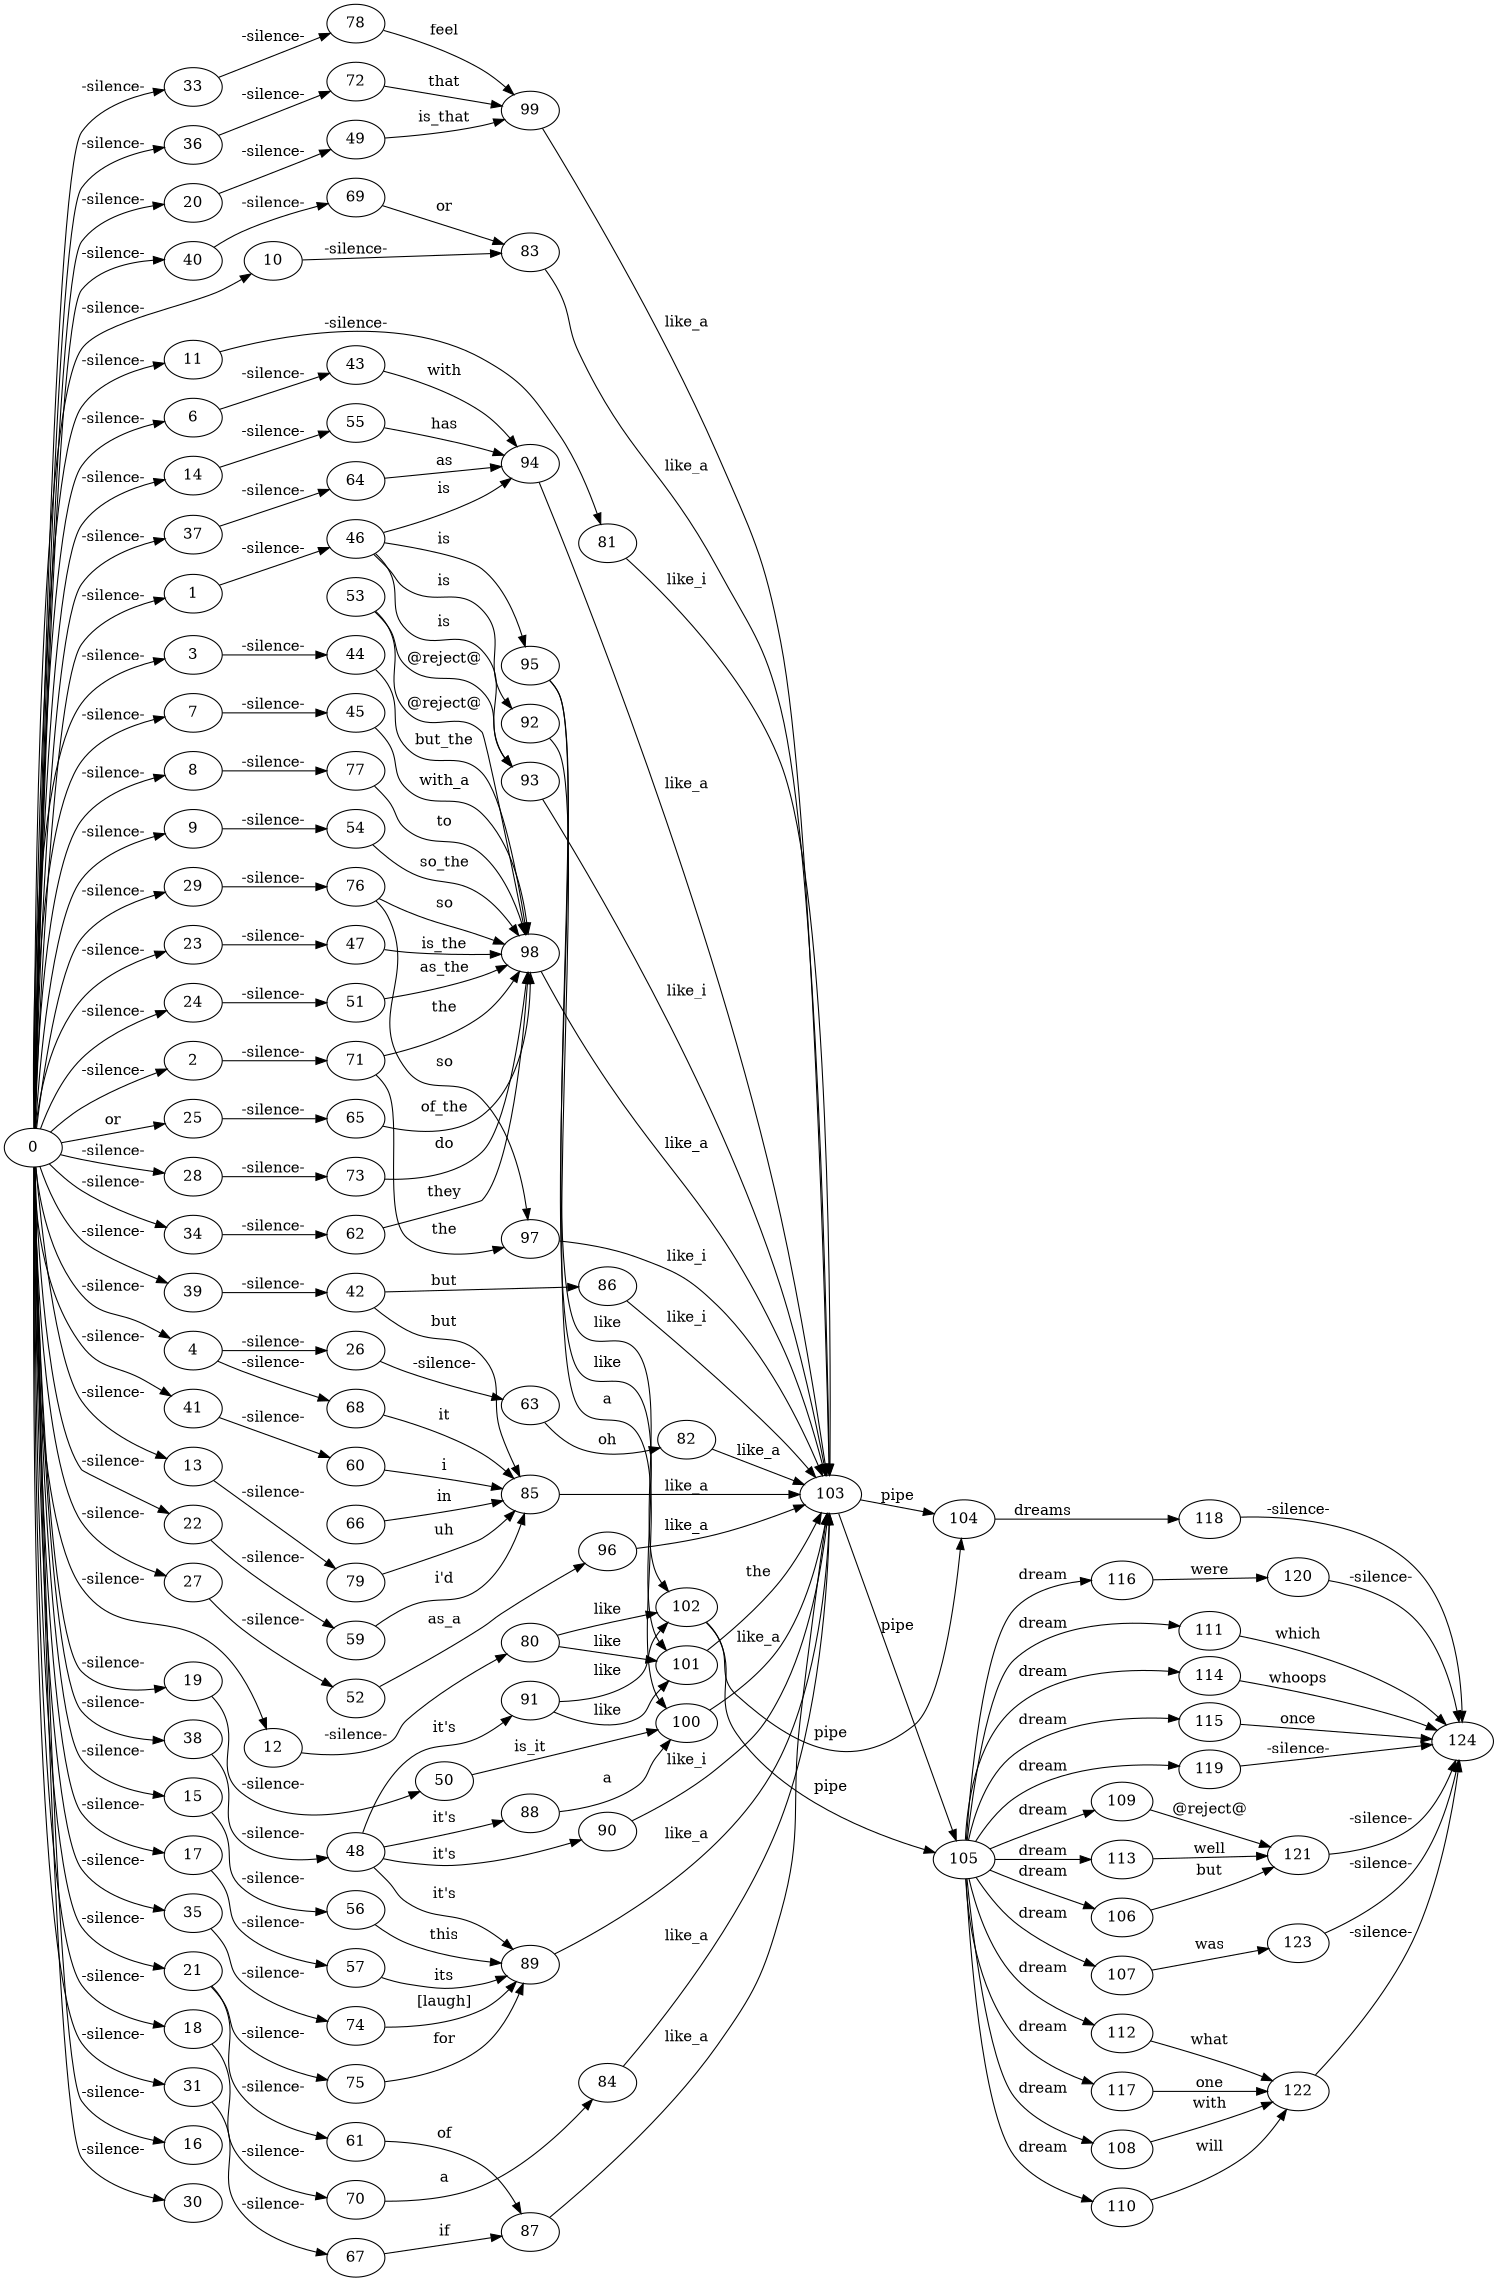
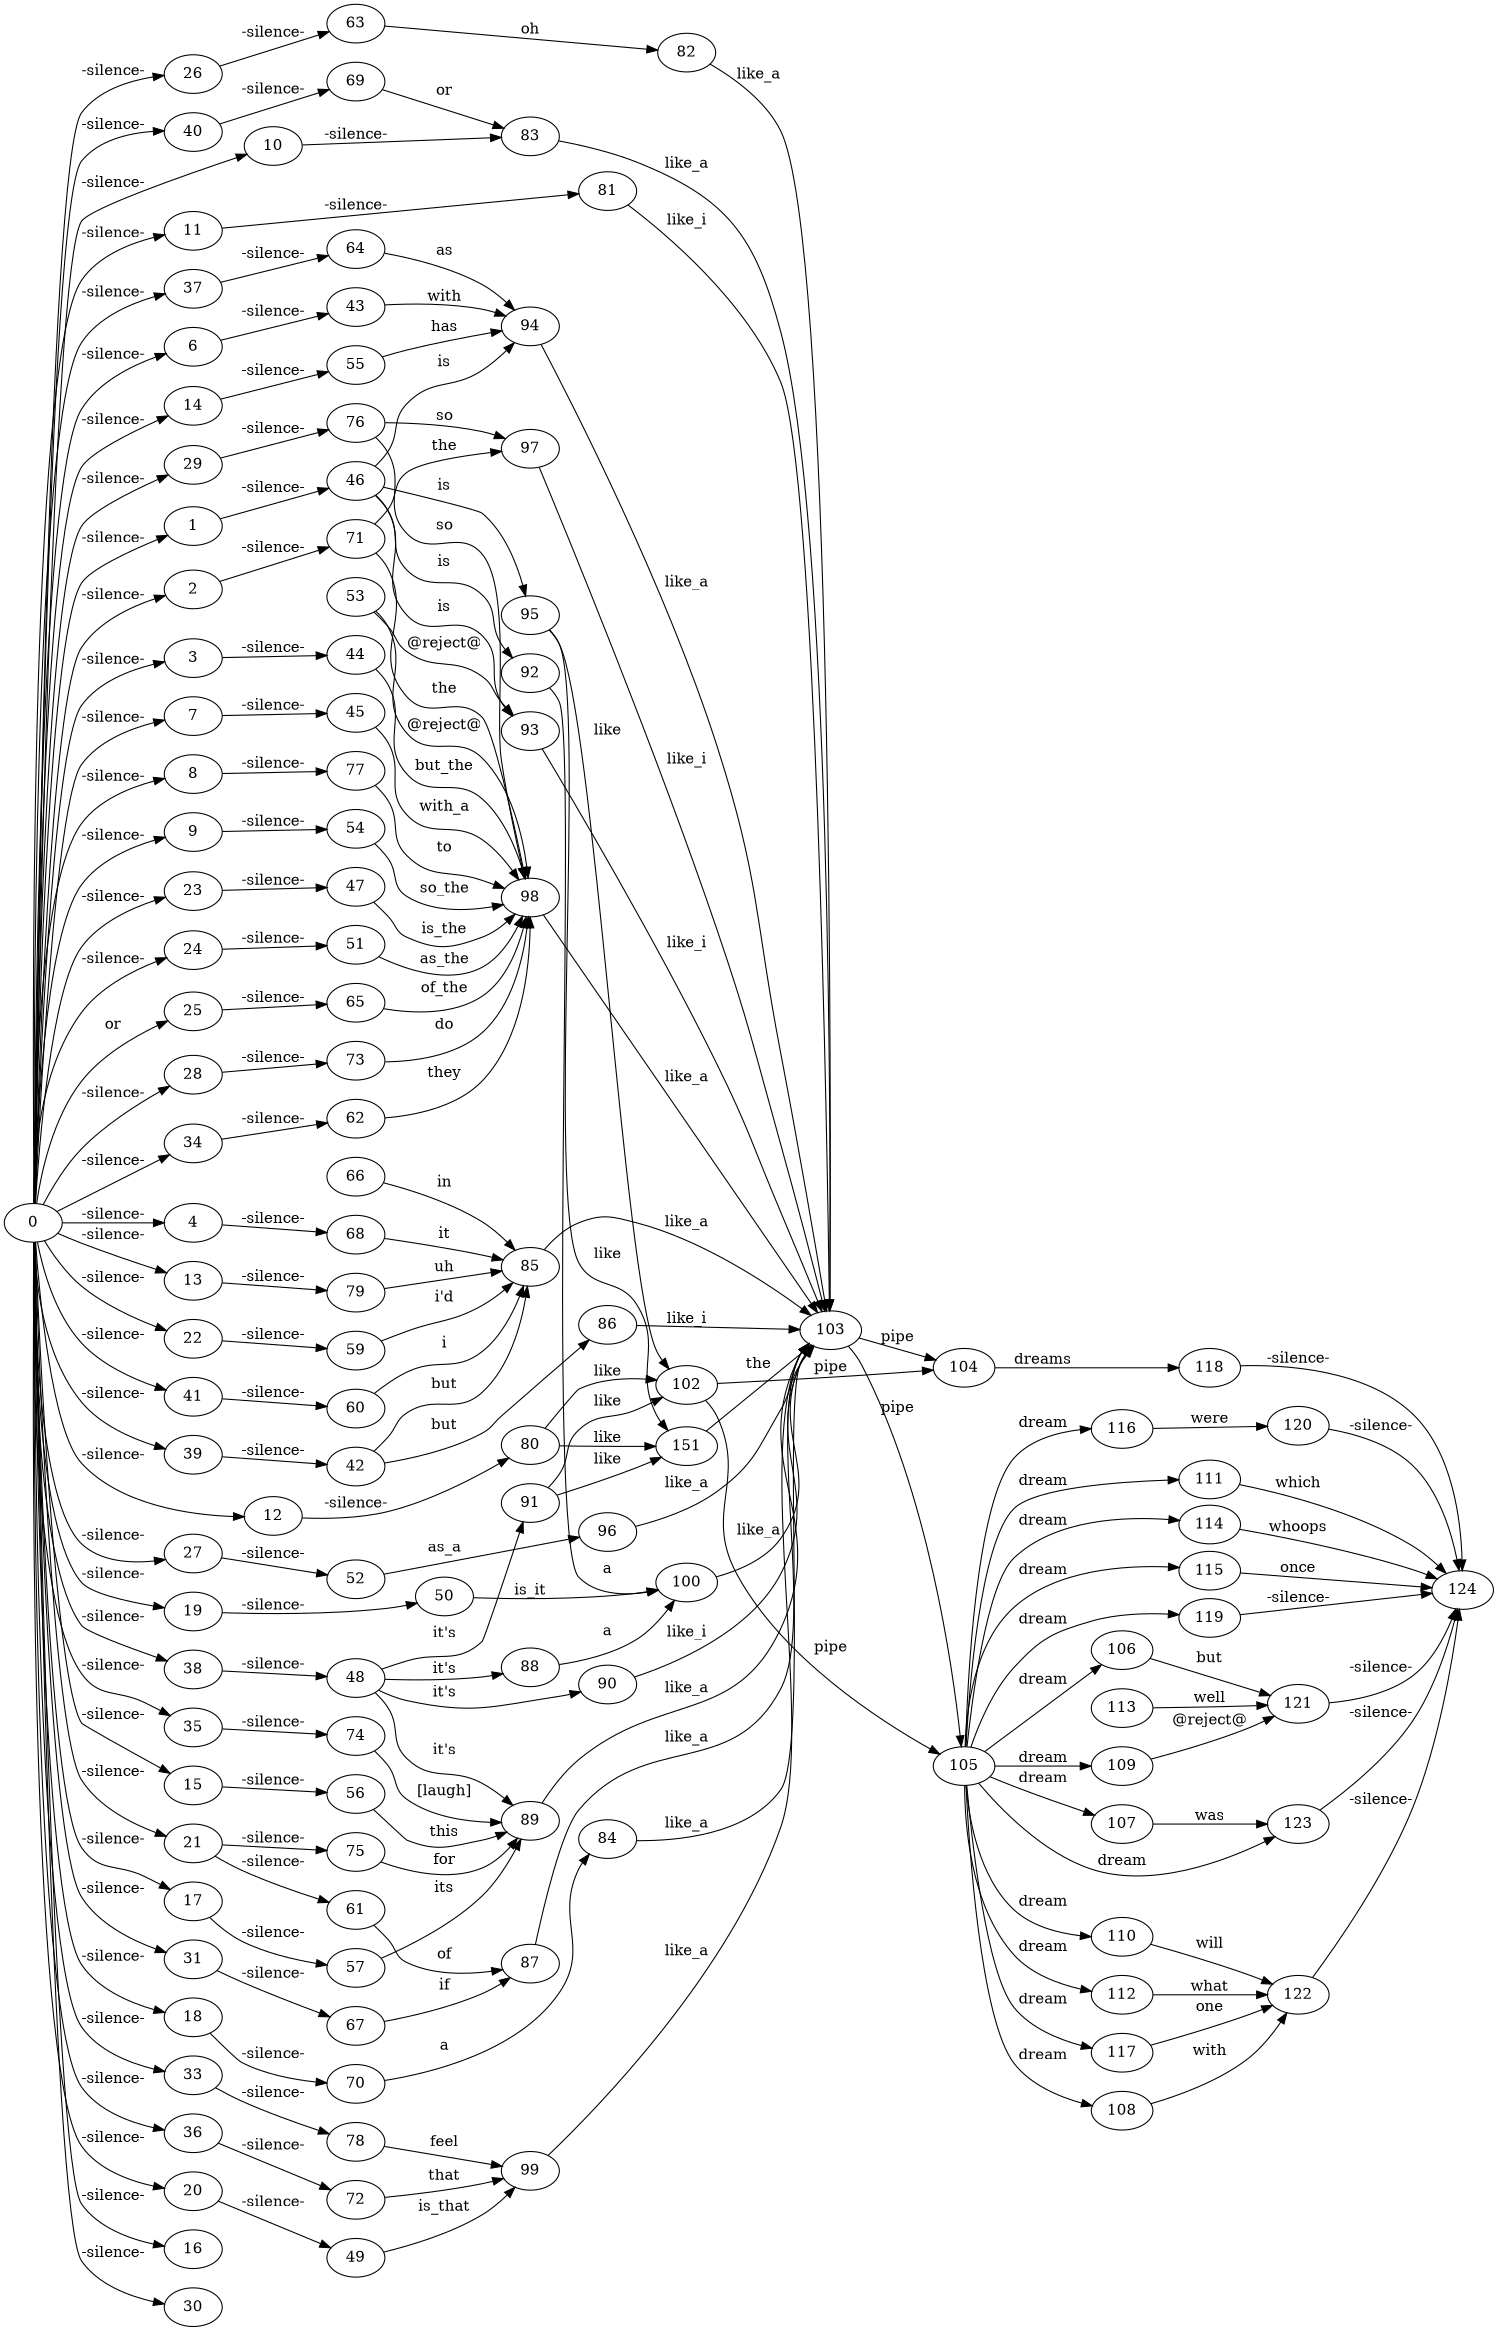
edge "4" -> "26": now "0" -> "26"
node "101": label "101" -> "151"
edge "105" -> "113": now "105" -> "123"
